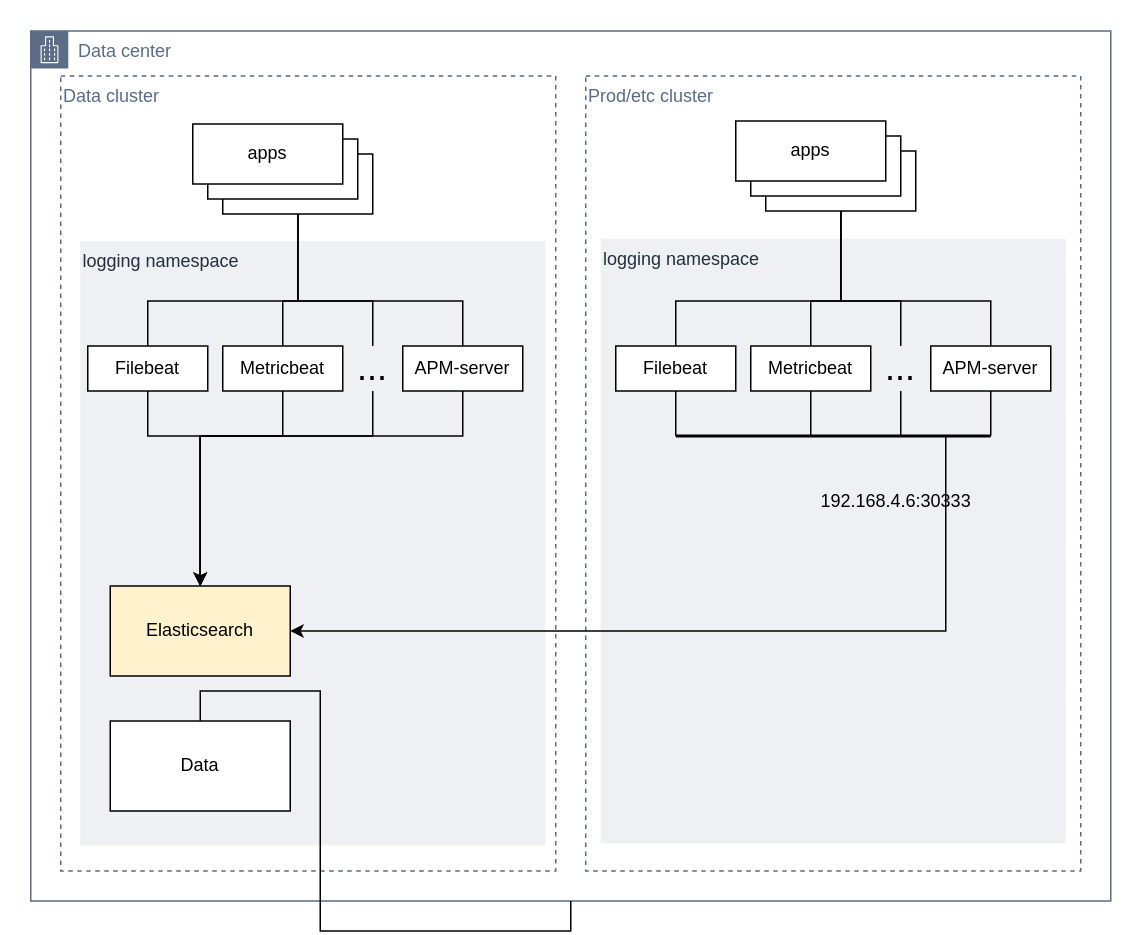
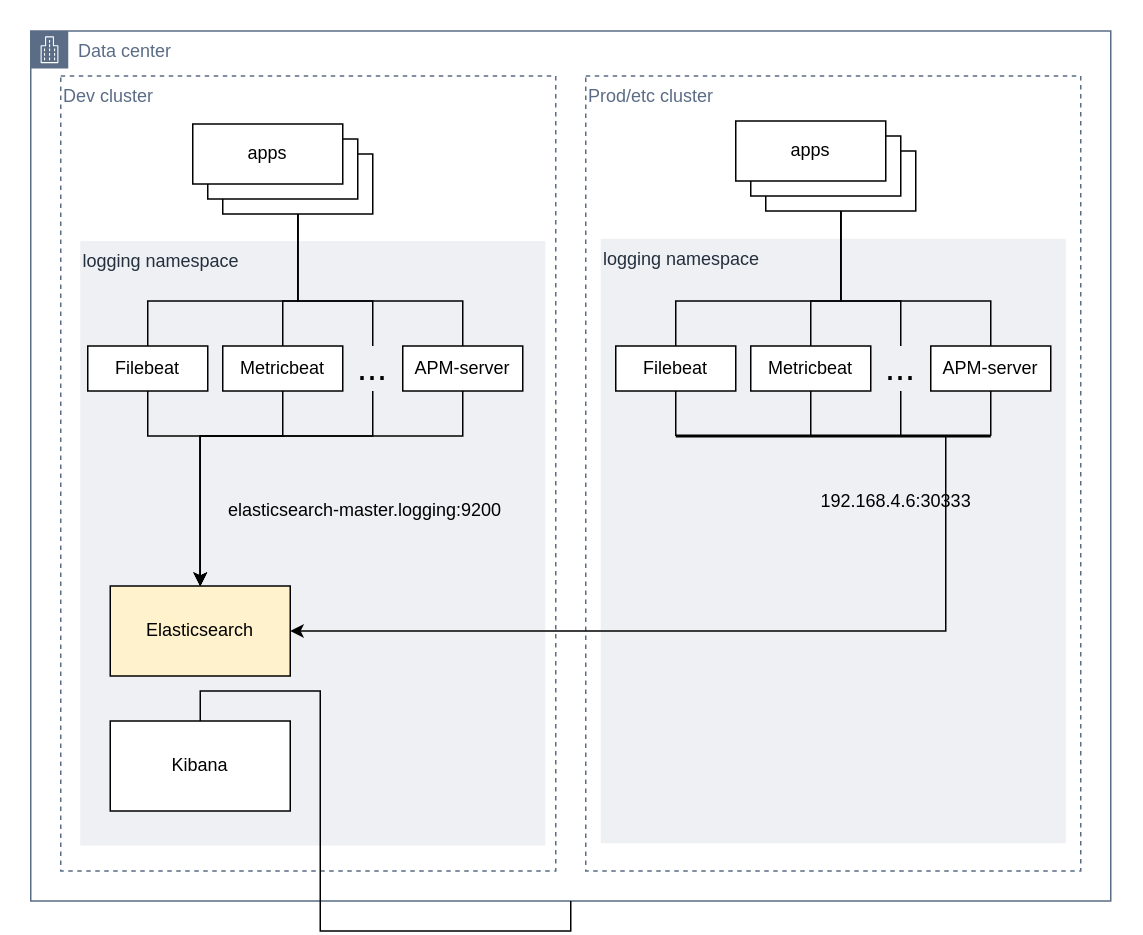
node "Data cluster": label "Data cluster" -> "Dev cluster"
node "elasticsearch-master.logging:9200": added
node "Data": label "Data" -> "Kibana"
